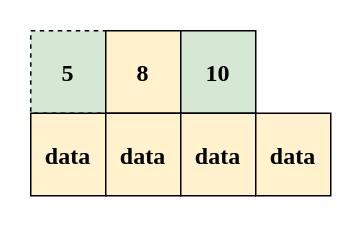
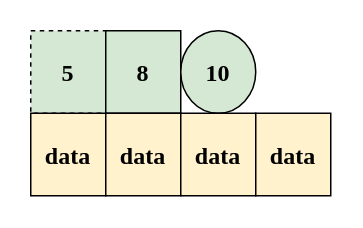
node "8": fillcolor #fff2cc -> #d5e8d4
node "10": shape rectangle -> ellipse
